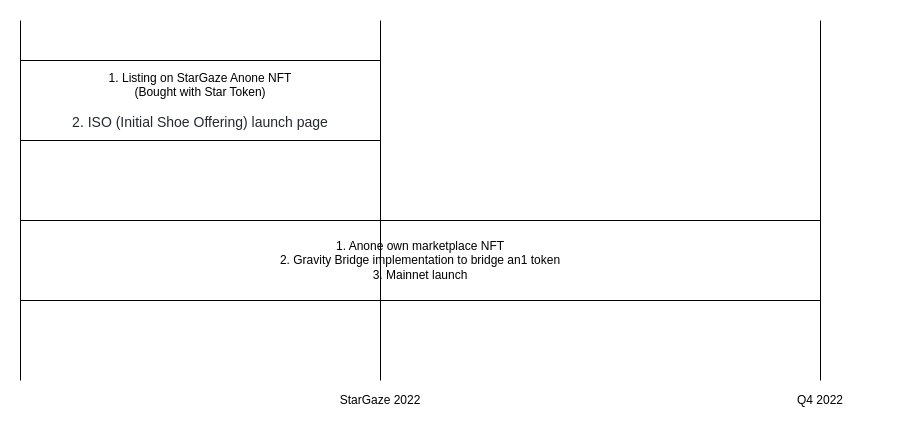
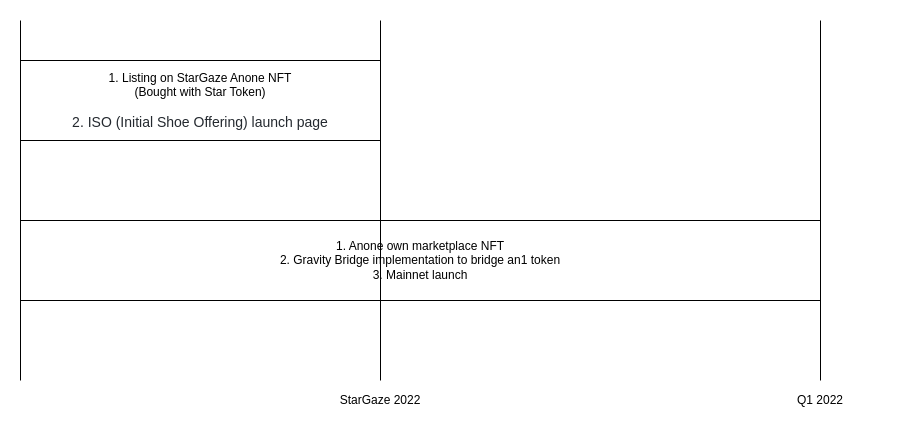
node "Q4 2022": label "Q4 2022" -> "Q1 2022"
